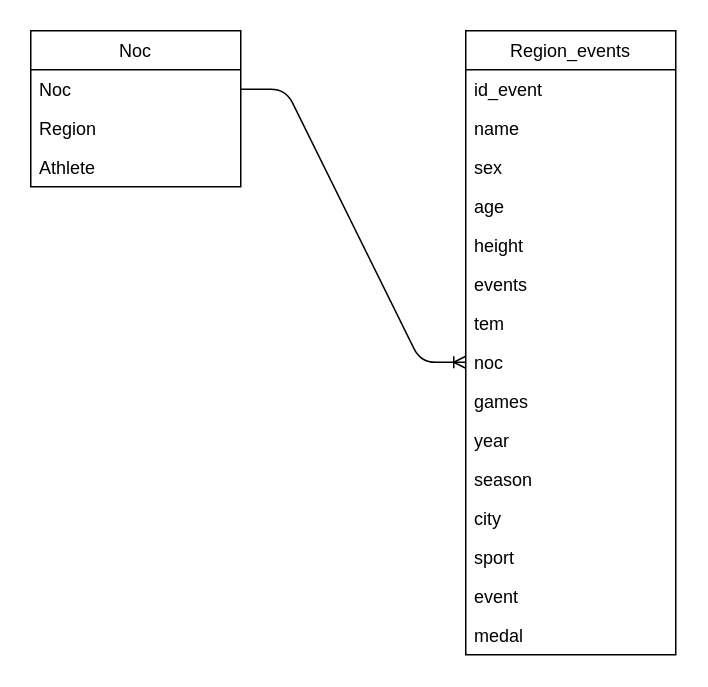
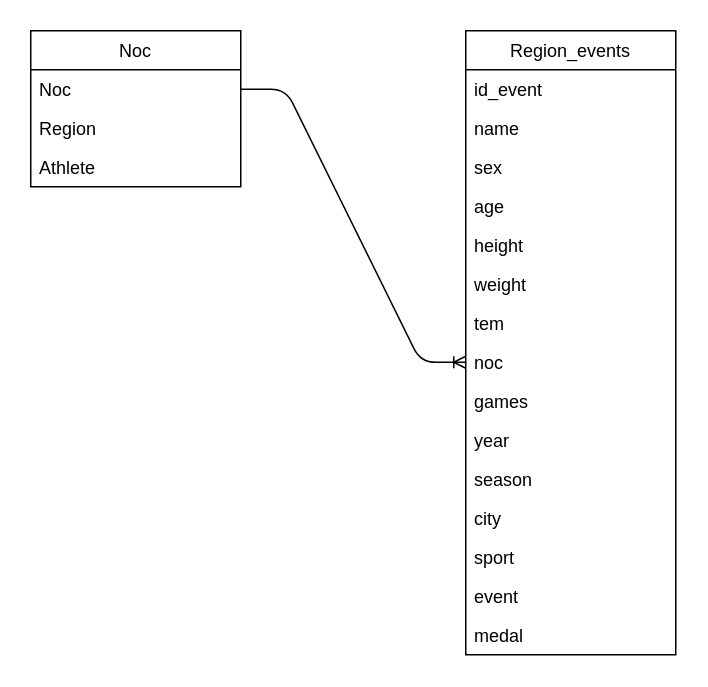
node "events": label "events" -> "weight"
